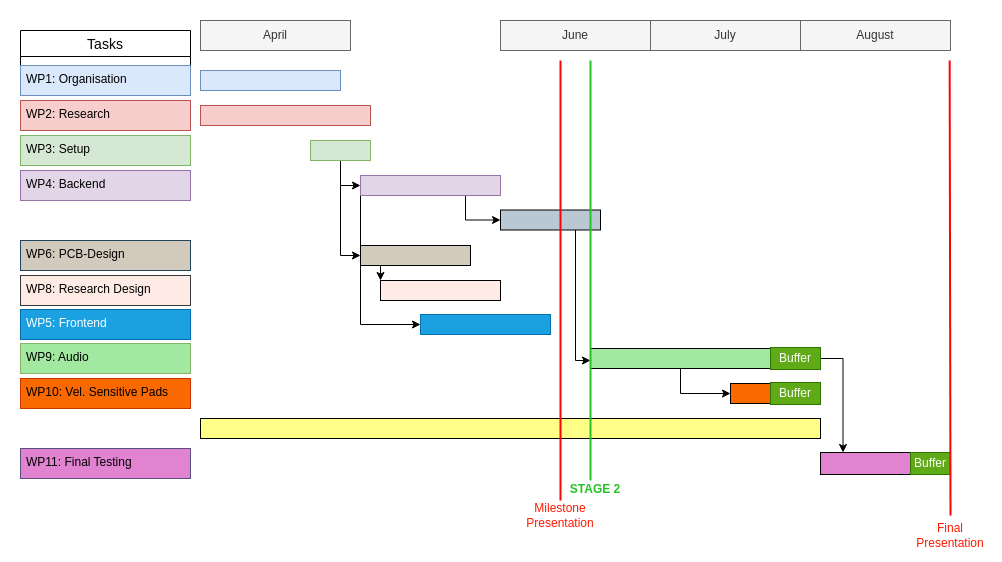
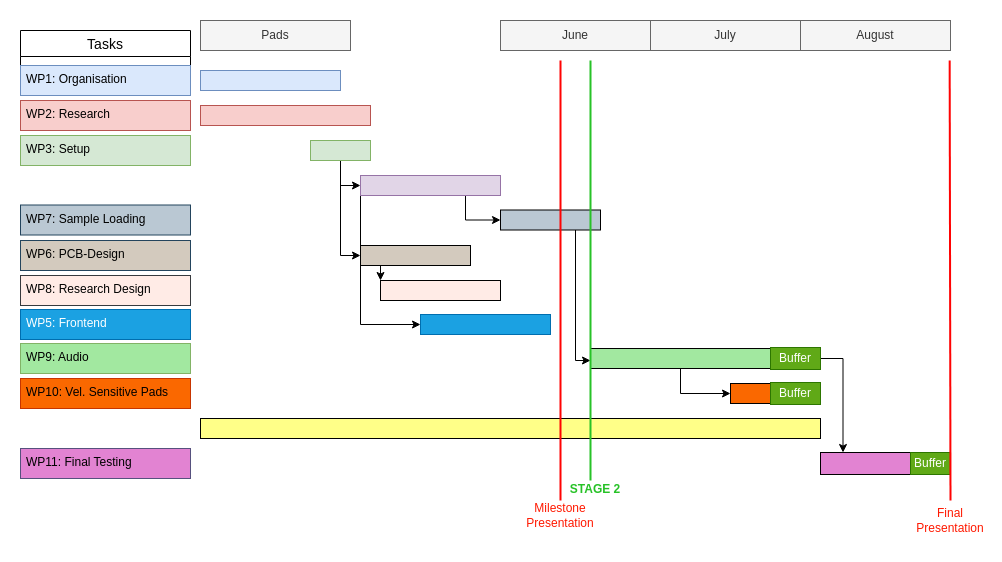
node "April": label "April" -> "Pads"
node "WP4: Backend": removed
node "WP7: Sample Loading": added
node "Final Presentation": moved (951, 536) -> (951, 521)
